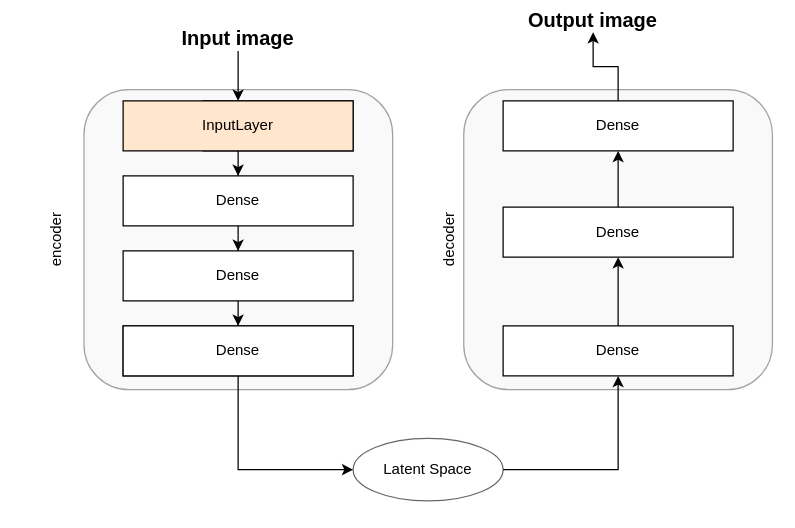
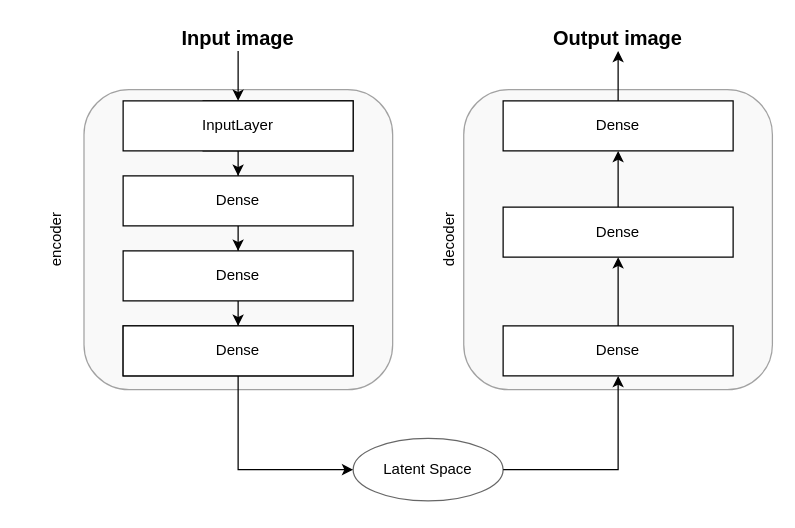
node "Output image": moved (593, 19) -> (618, 38)
node "InputLayer": fillcolor #ffe6cc -> #ffffff
